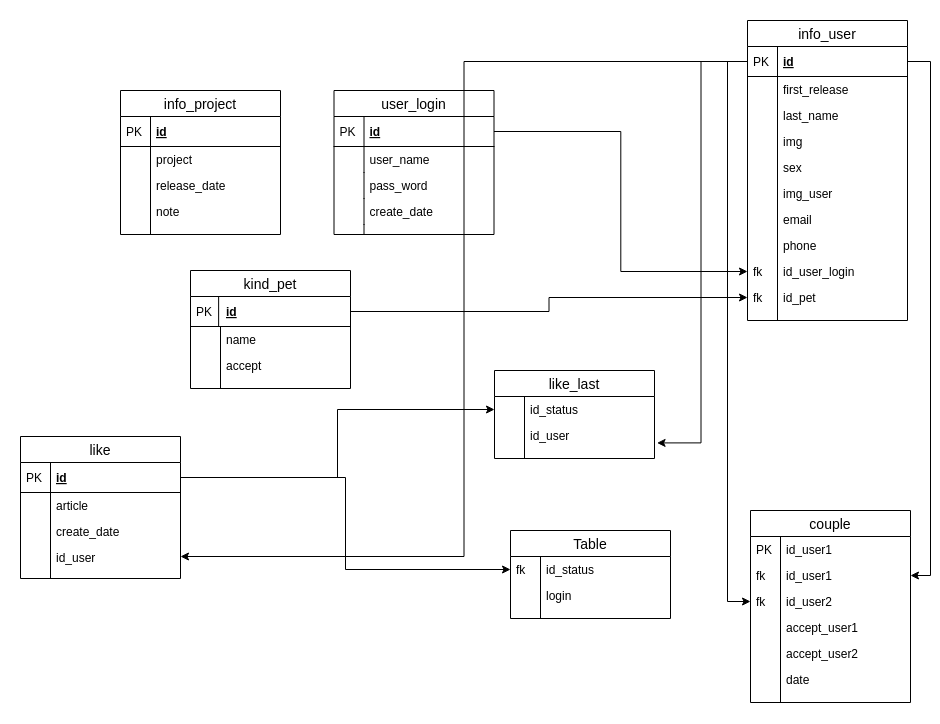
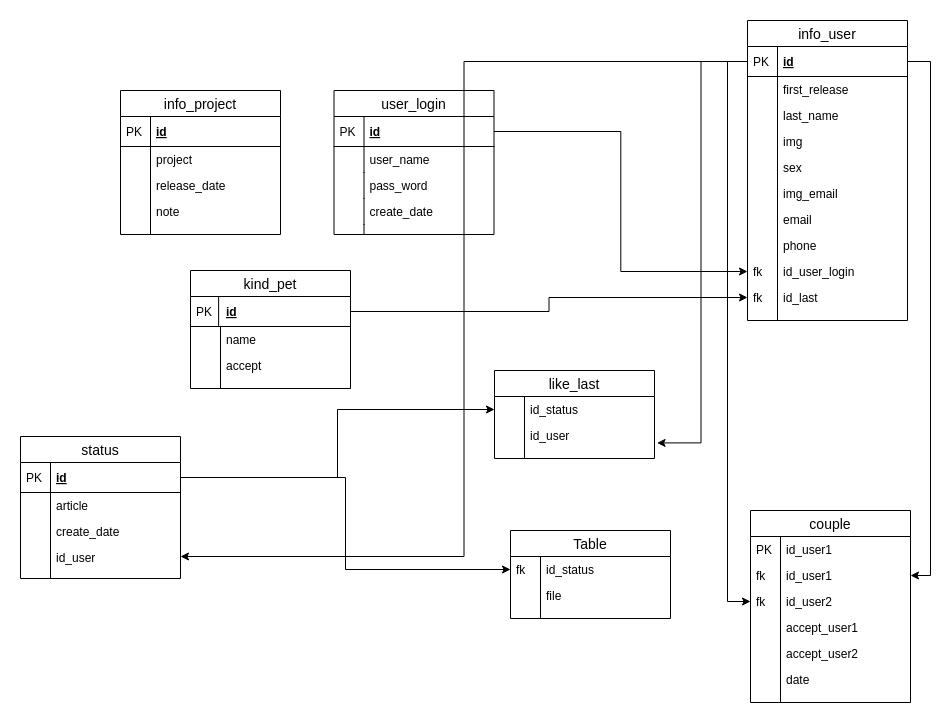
node "img_user": label "img_user" -> "img_email"
node "id_pet": label "id_pet" -> "id_last"
node "like": label "like" -> "status"
node "login": label "login" -> "file"
